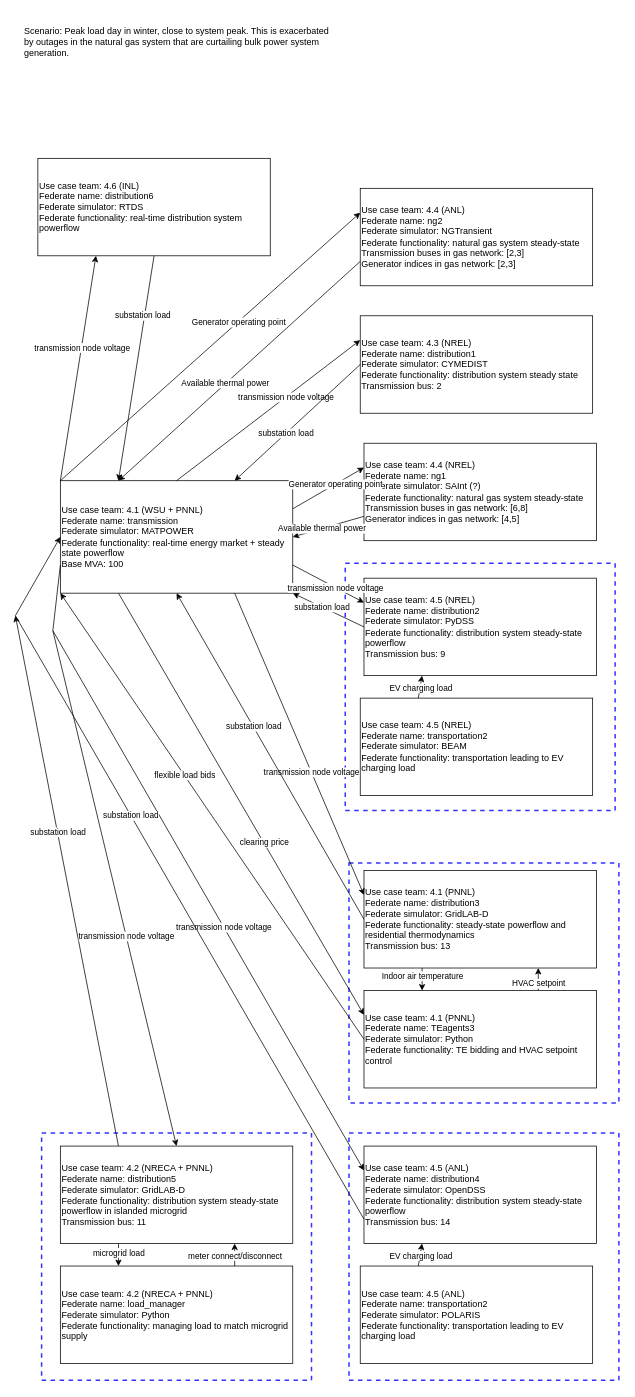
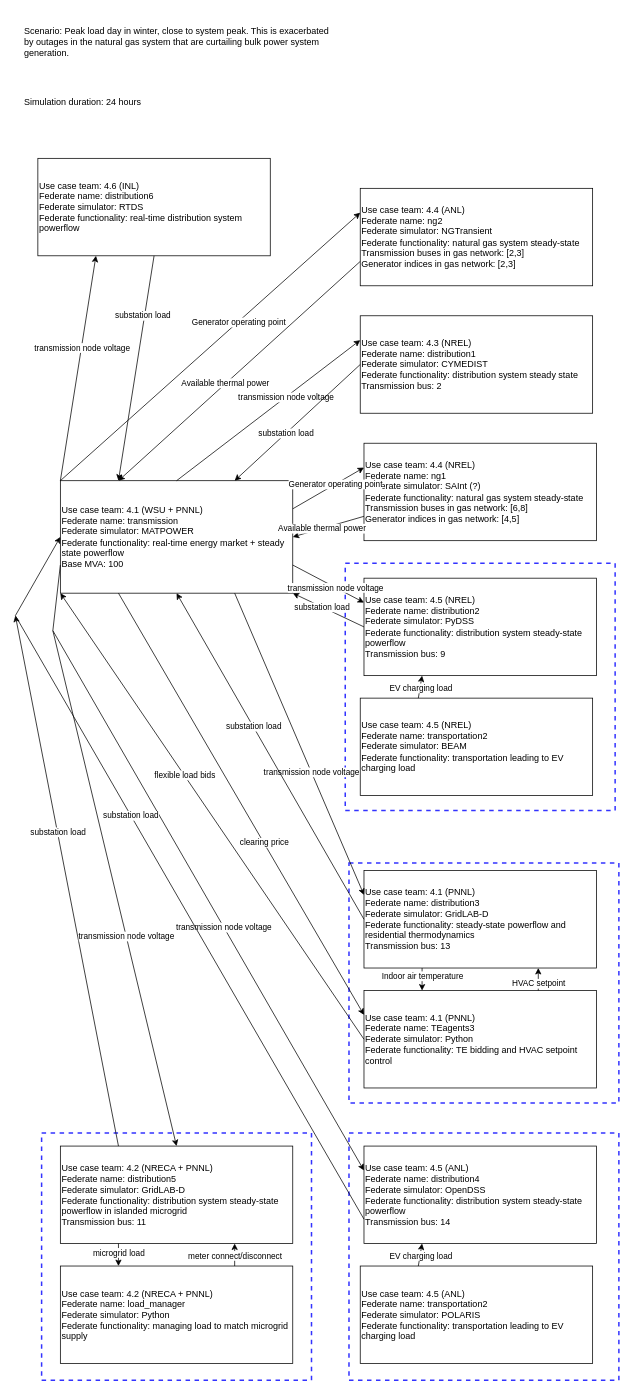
node "Simulation duration: 24 hours": added
